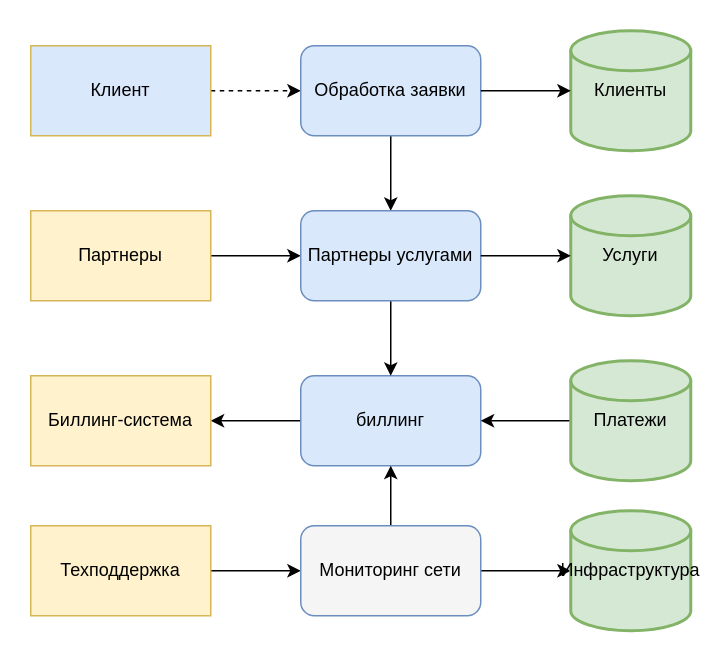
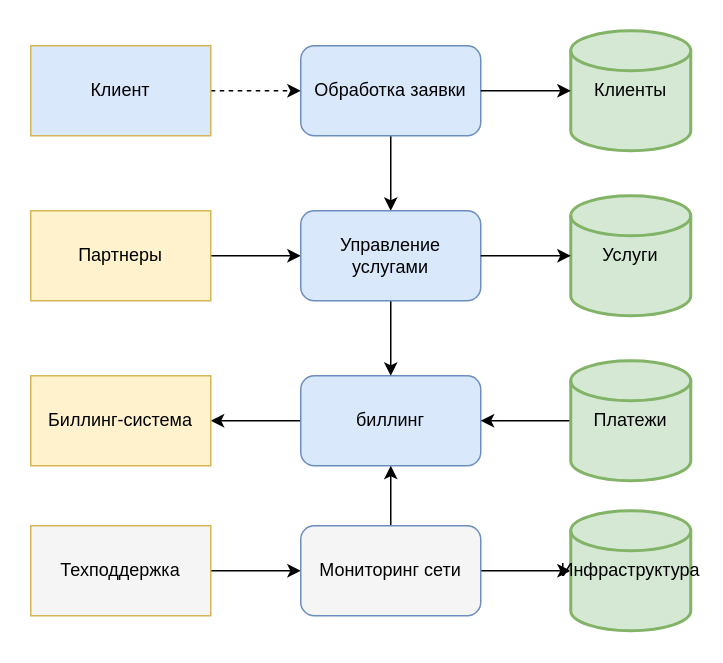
node "Партнеры услугами": label "Партнеры услугами" -> "Управление услугами"
node "Техподдержка": fillcolor #fff2cc -> #f5f5f5
